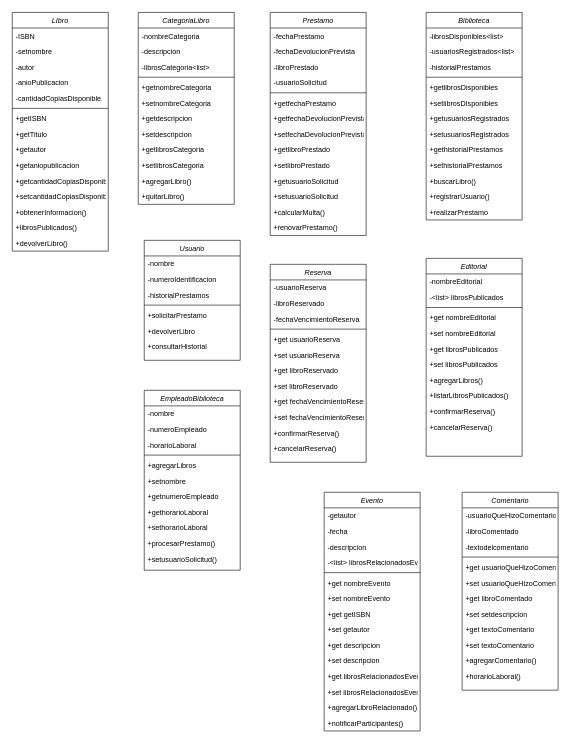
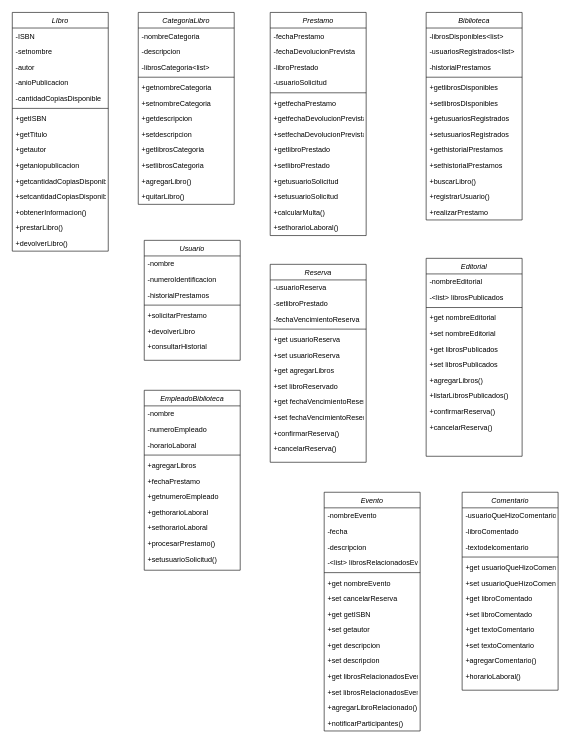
node "+librosPublicados()": label "+librosPublicados()" -> "+prestarLibro()"
node "+renovarPrestamo()": label "+renovarPrestamo()" -> "+sethorarioLaboral()"
node "-libroReservado": label "-libroReservado" -> "-setlibroPrestado"
node "+get libroReservado": label "+get libroReservado" -> "+get agregarLibros"
node "+setnombre": label "+setnombre" -> "+fechaPrestamo"
node "-getautor": label "-getautor" -> "-nombreEvento"
node "+set nombreEvento": label "+set nombreEvento" -> "+set cancelarReserva"
node "+set setdescripcion": label "+set setdescripcion" -> "+set libroComentado"
